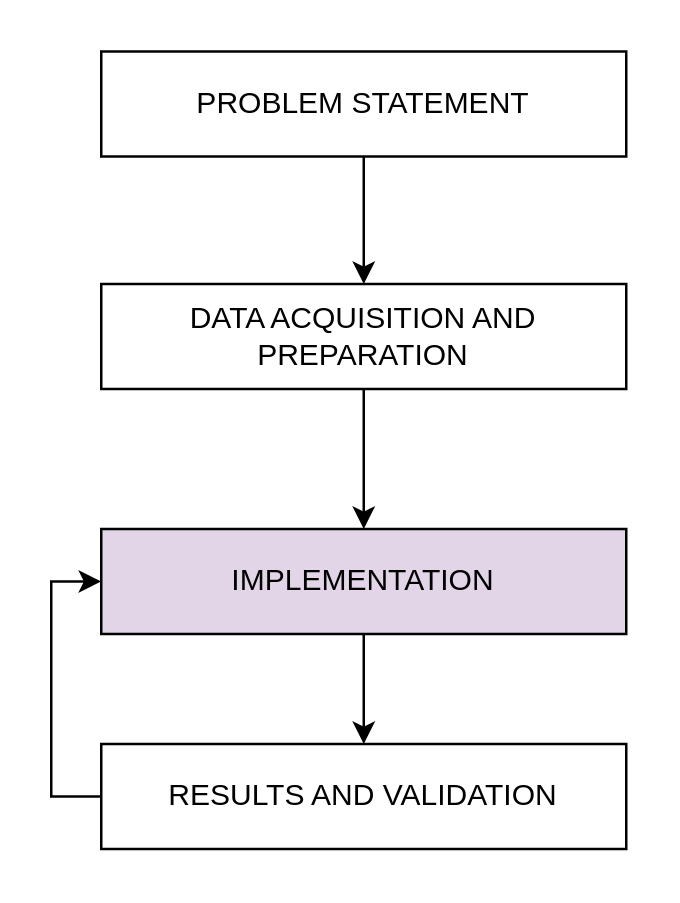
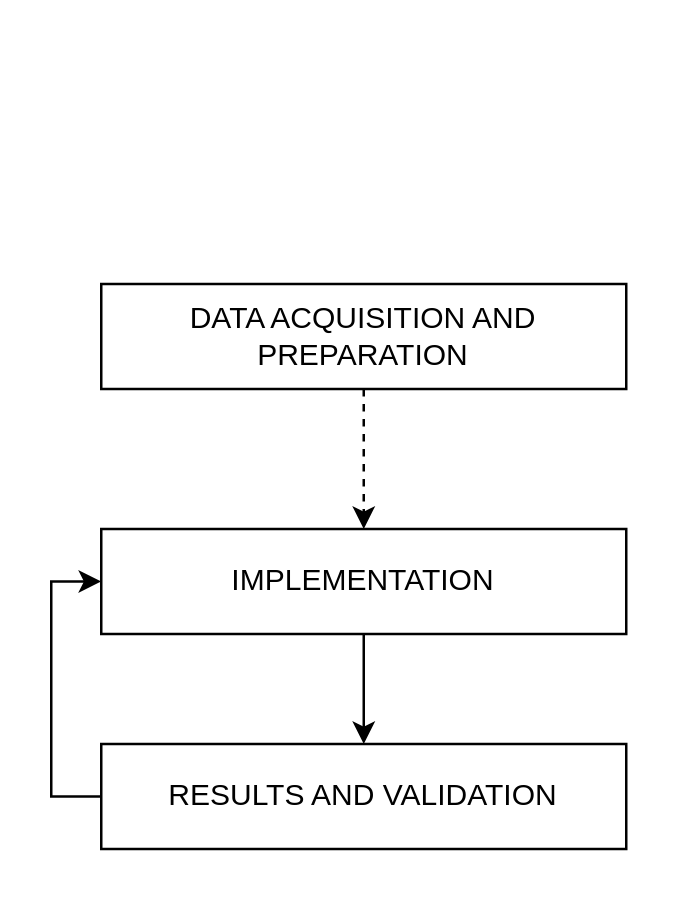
node "PROBLEM STATEMENT": removed
edge "PROBLEM STATEMENT" -> "DATA ACQUISITION AND PREPARATION": removed
edge "DATA ACQUISITION AND PREPARATION" -> "IMPLEMENTATION": style solid -> dashed
node "IMPLEMENTATION": fillcolor #e1d5e7 -> #ffffff
